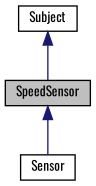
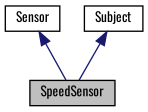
edge "Sensor" -> "SpeedSensor": reversed
